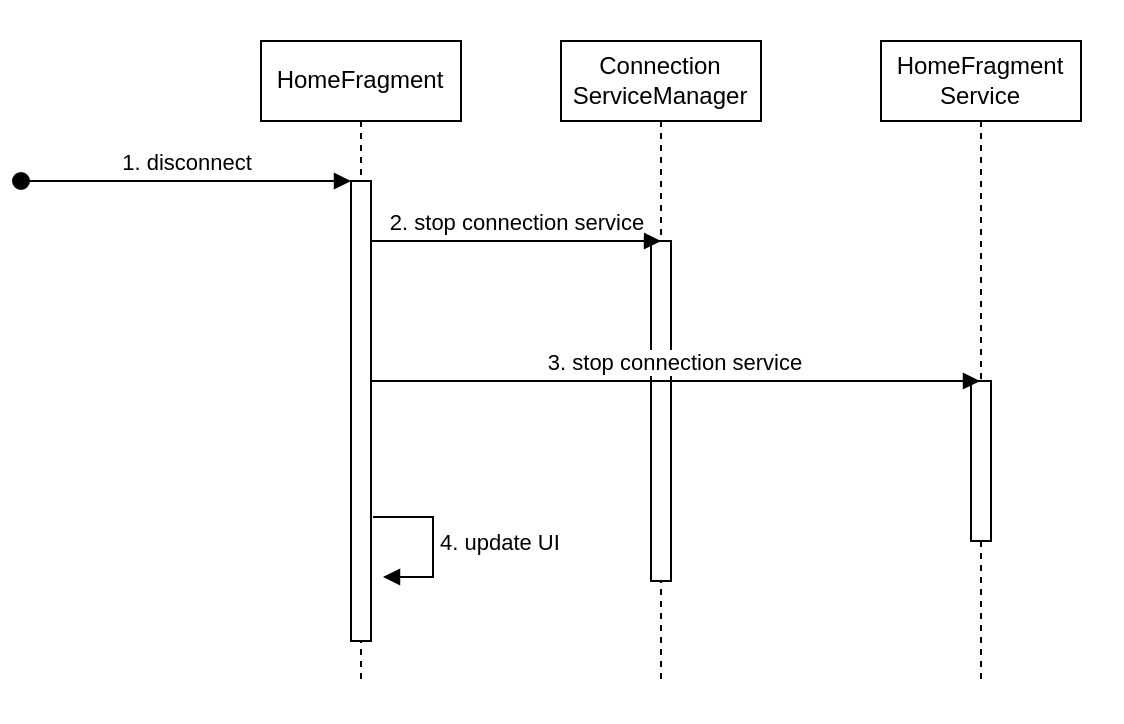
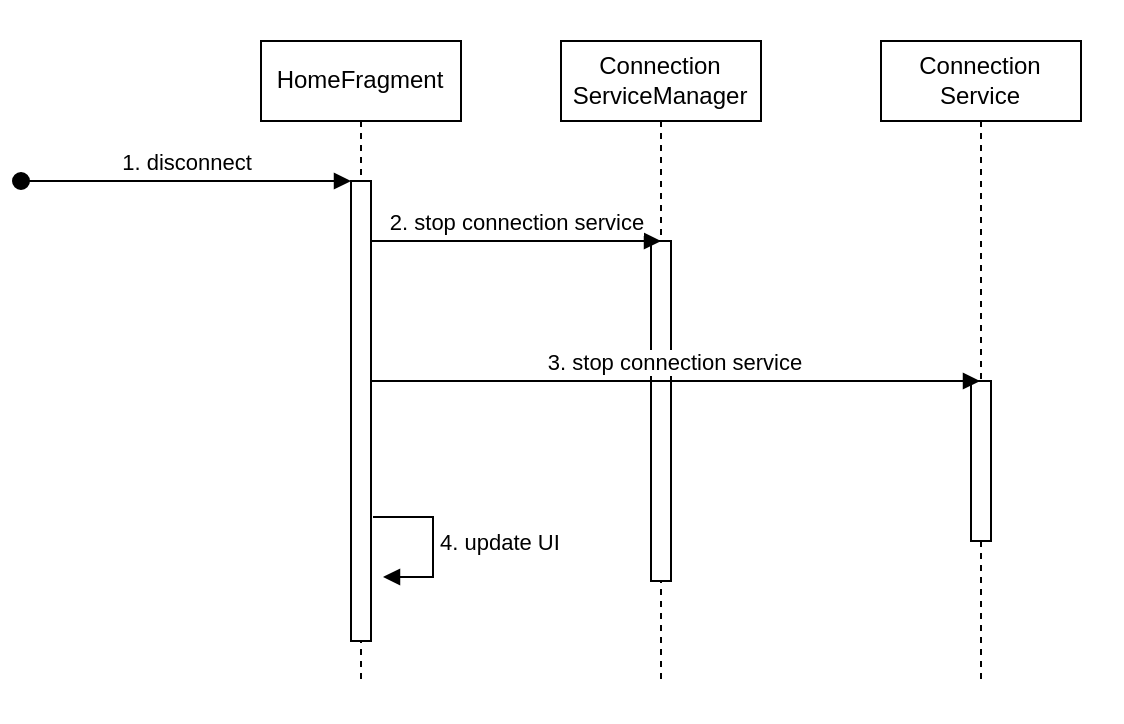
node "HomeFragment Service": label "HomeFragment Service" -> "Connection Service"
